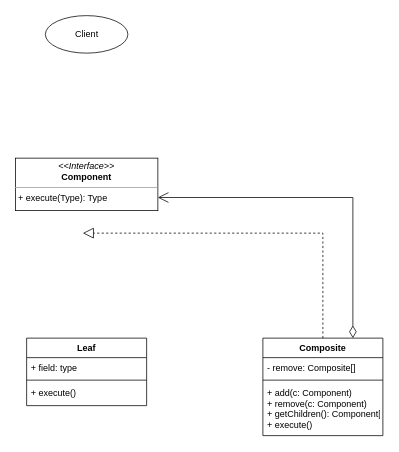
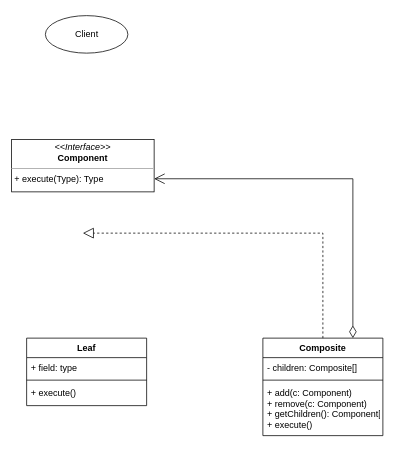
node "<<Interface>> Component + execute(Type): Type": moved (87, 184) -> (83, 165)
node "- remove: Composite[]": label "- remove: Composite[]" -> "- children: Composite[]"
